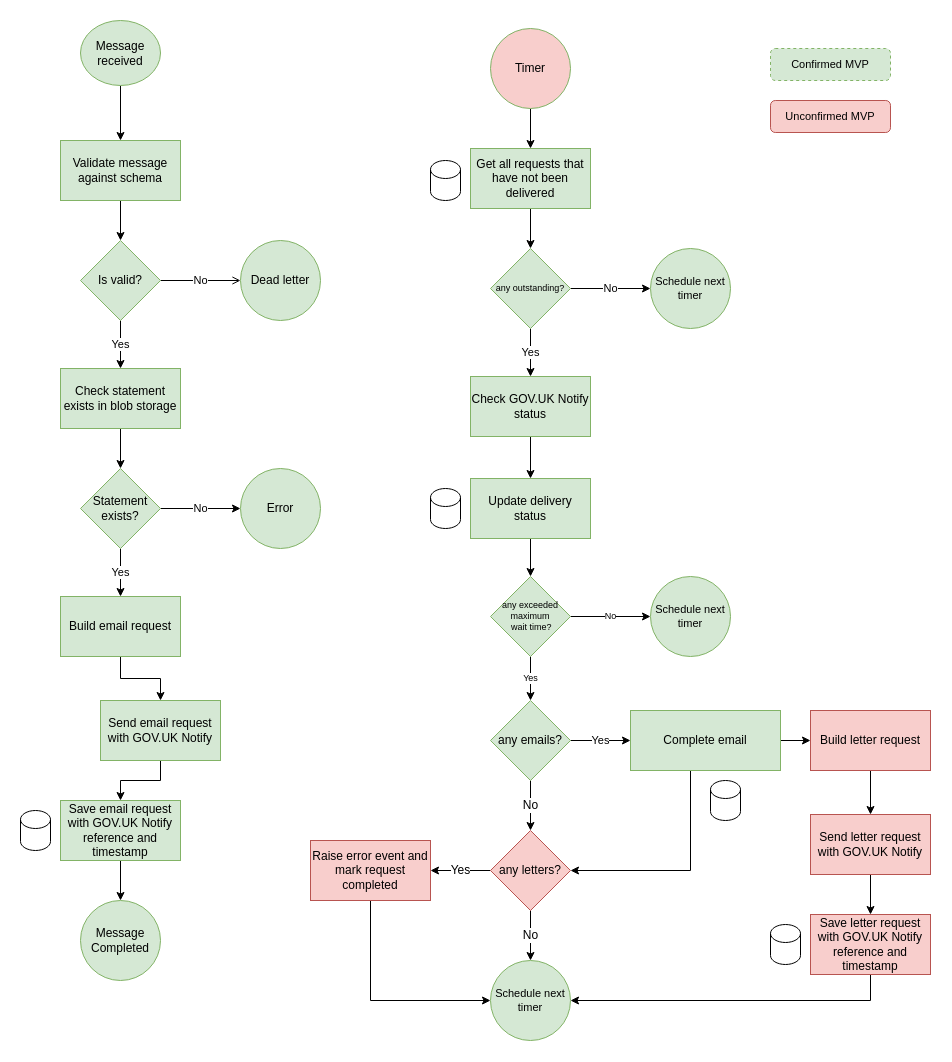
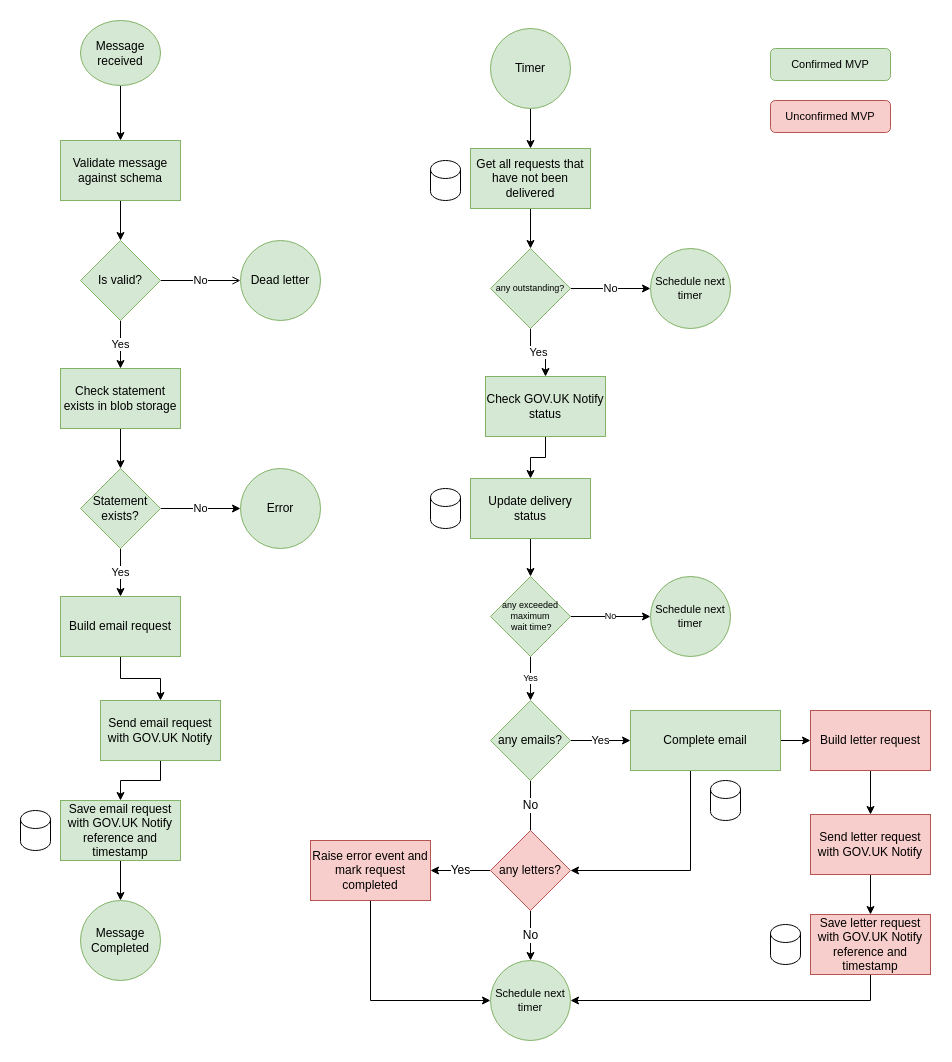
node "Confirmed MVP": style dashed -> solid
node "Timer": fillcolor #f8cecc -> #d5e8d4
node "Check GOV.UK Notify status": moved (531, 407) -> (546, 407)
edge "any emails?" -> "any letters?": arrowhead classic -> none
